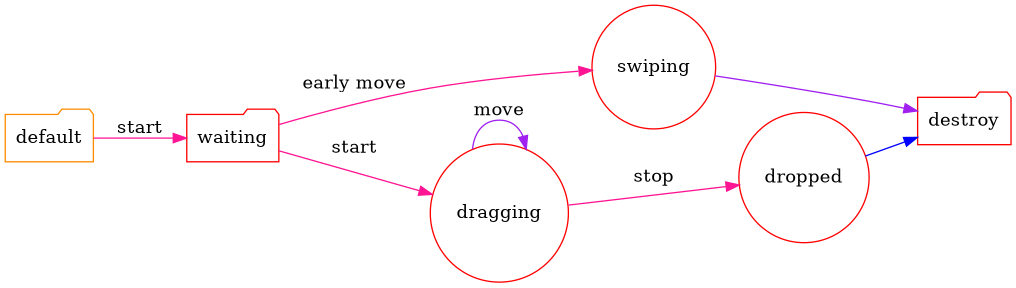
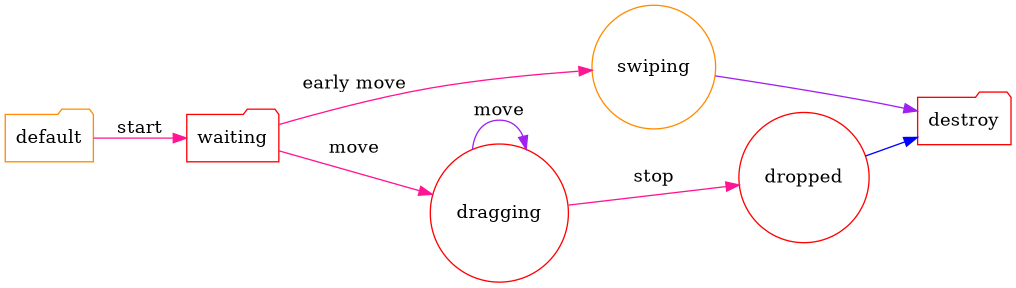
node "swiping": color red -> darkorange
edge "waiting" -> "dragging": label "start" -> "move"
